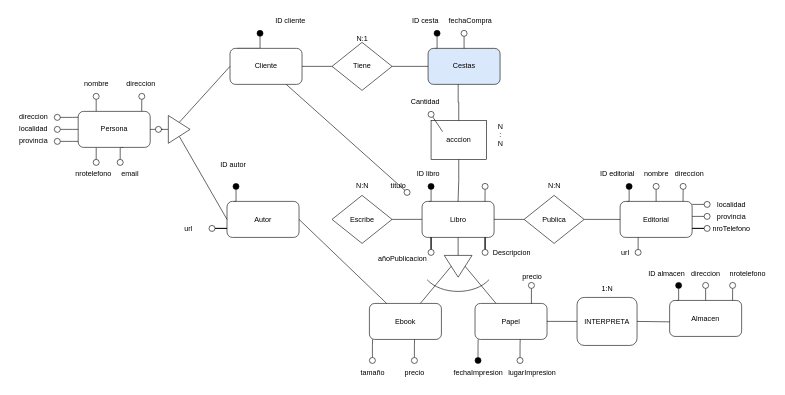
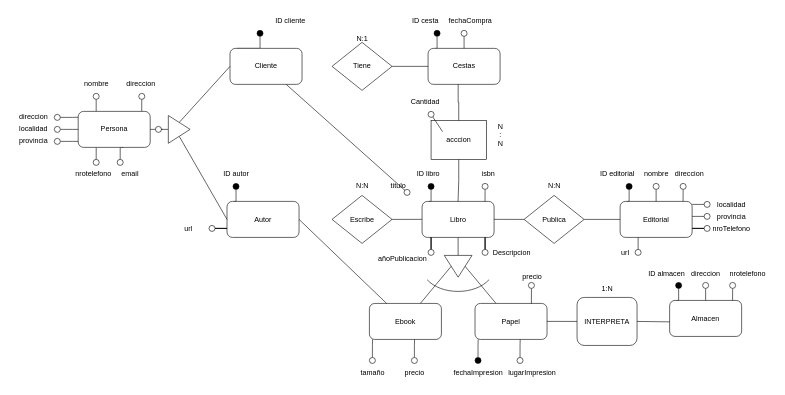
edge "Cliente" -- "Tiene": removed
node "Cestas": fillcolor #dae8fc -> #ffffff
node "ID autor": moved (233, 165) -> (236, 174)
node "isbn": added
